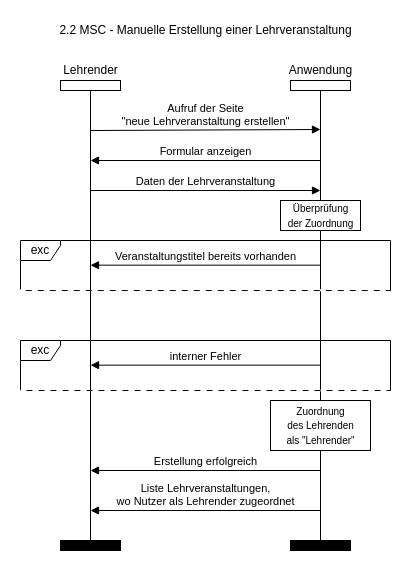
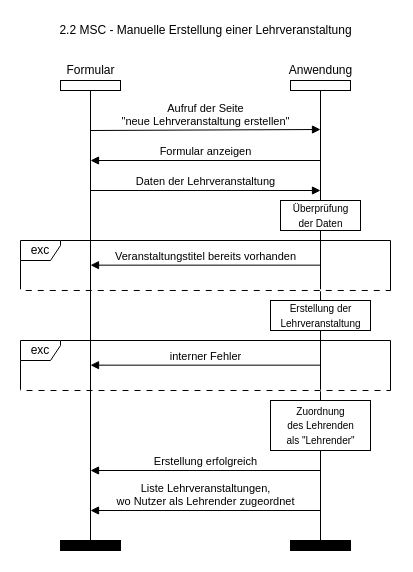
node "Lehrender": label "Lehrender" -> "Formular"
node "Überprüfung der Zuordnung": label "Überprüfung der Zuordnung" -> "Überprüfung der Daten"
node "Erstellung der Lehrveranstaltung": added
